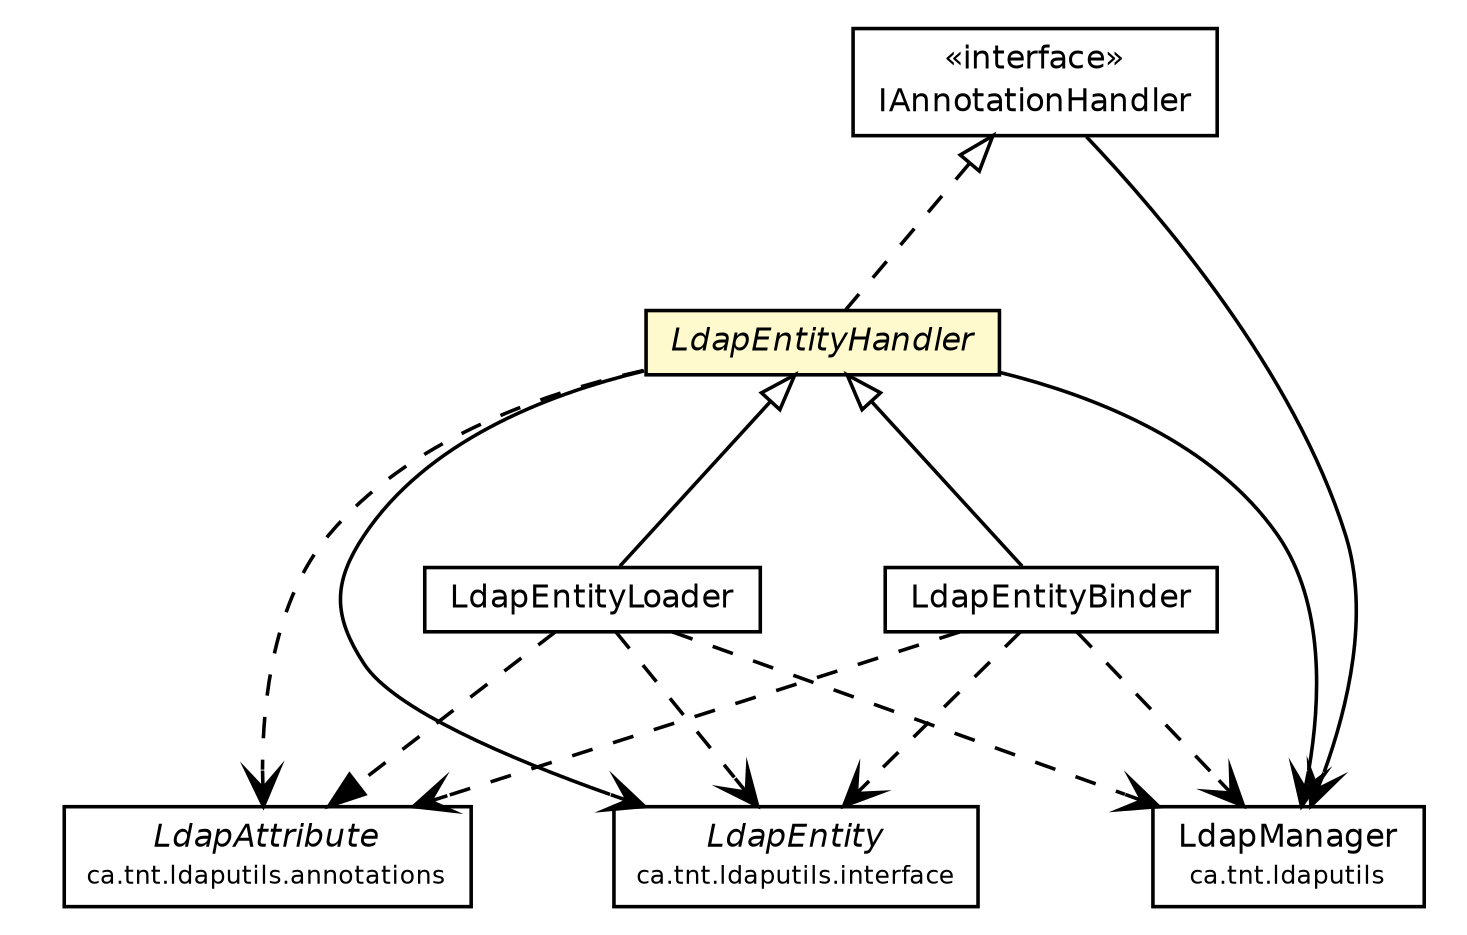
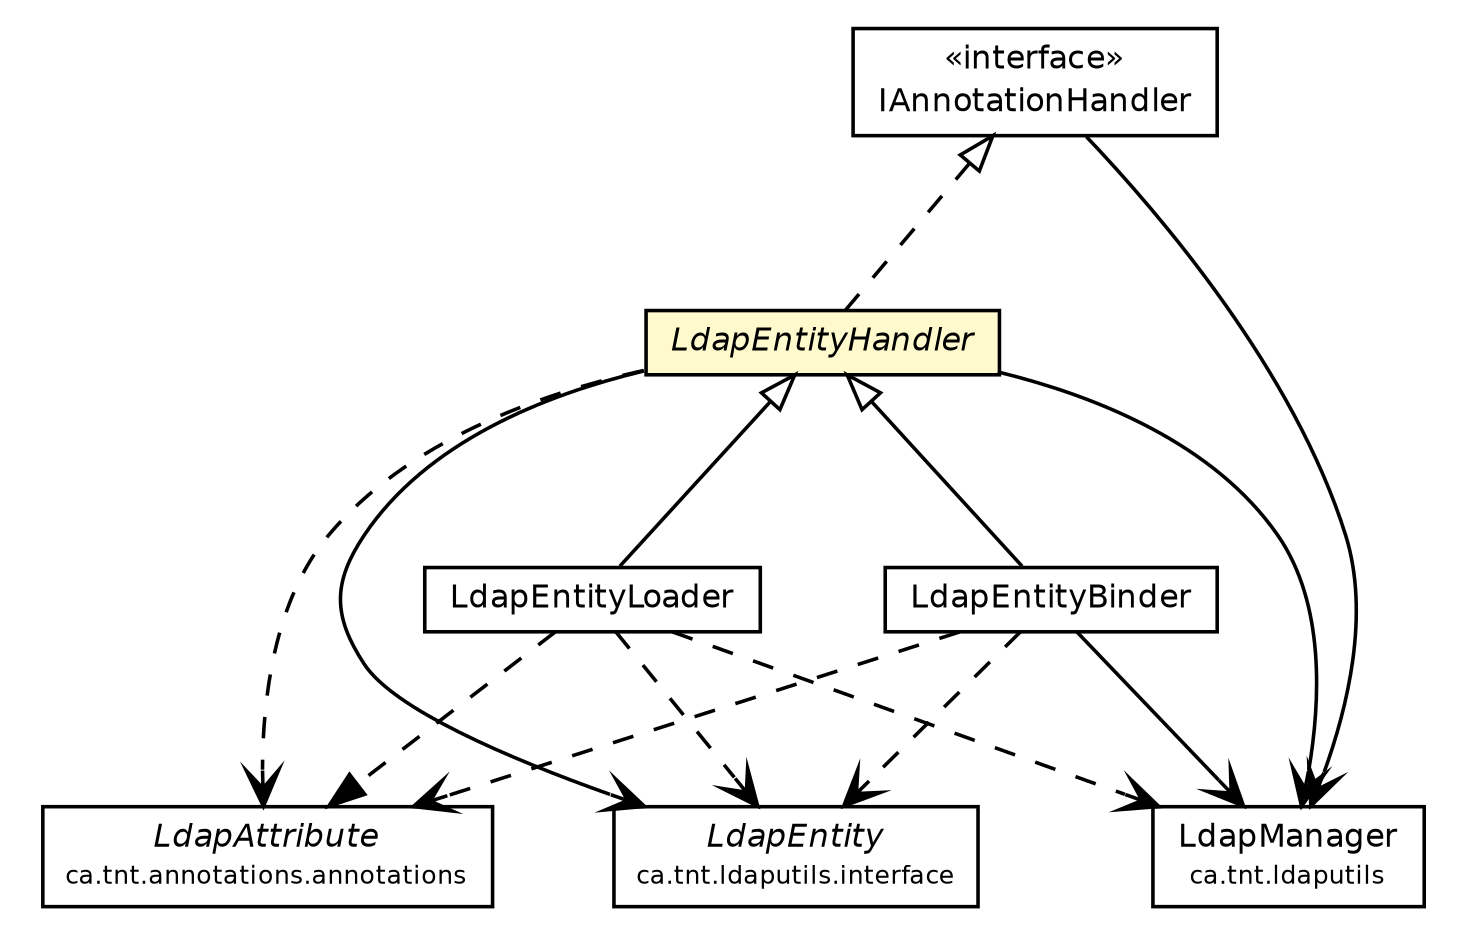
edge "LdapEntityBinder" -> "LdapManager": style dashed -> solid
node "LdapAttribute": text "ca.tnt.ldaputils.annotations" -> "ca.tnt.annotations.annotations"
